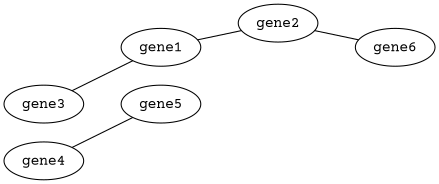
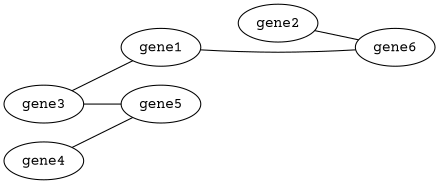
edge "gene2" -- "gene1": now "gene6" -- "gene1"
edge "gene3" -- "gene5": added
